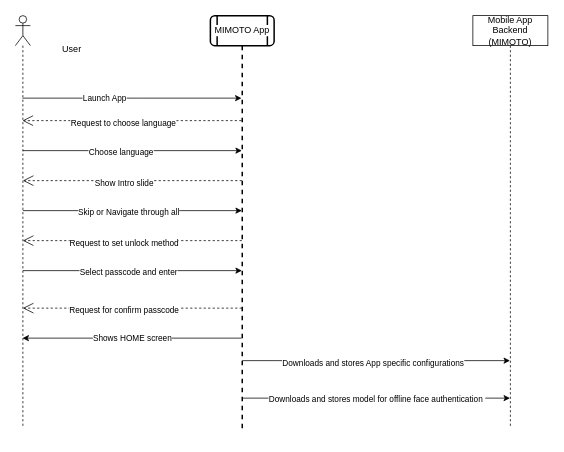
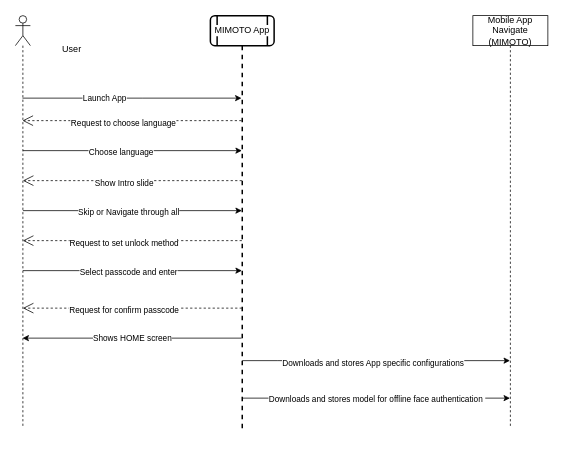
node "Mobile App Backend (MIMOTO)": label "Mobile App Backend (MIMOTO)" -> "Mobile App Navigate (MIMOTO)"
